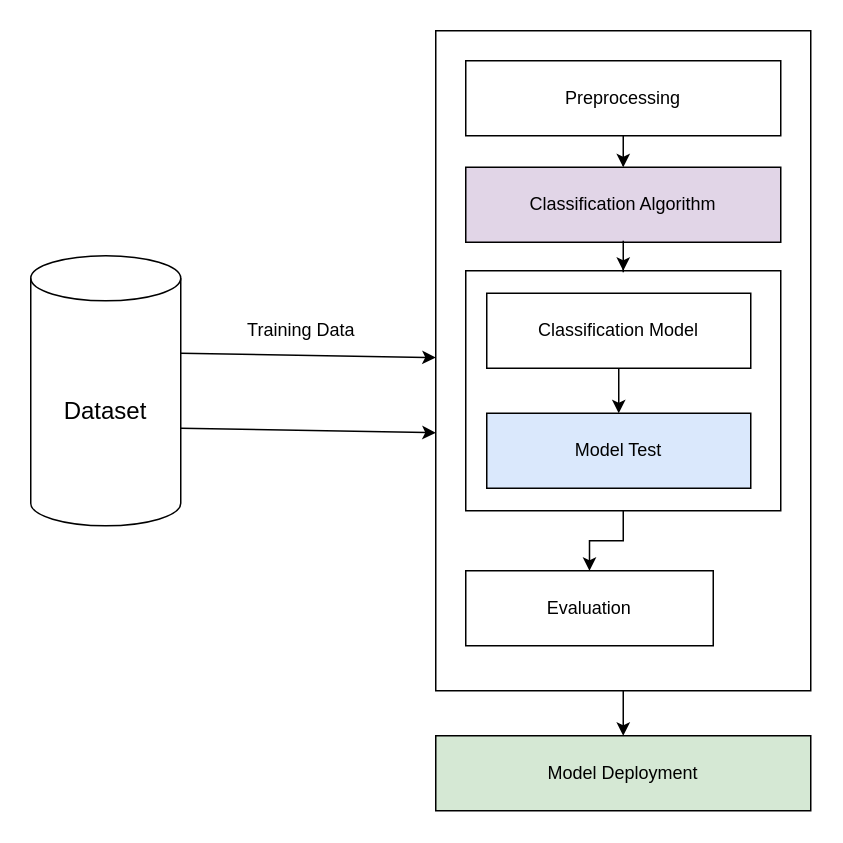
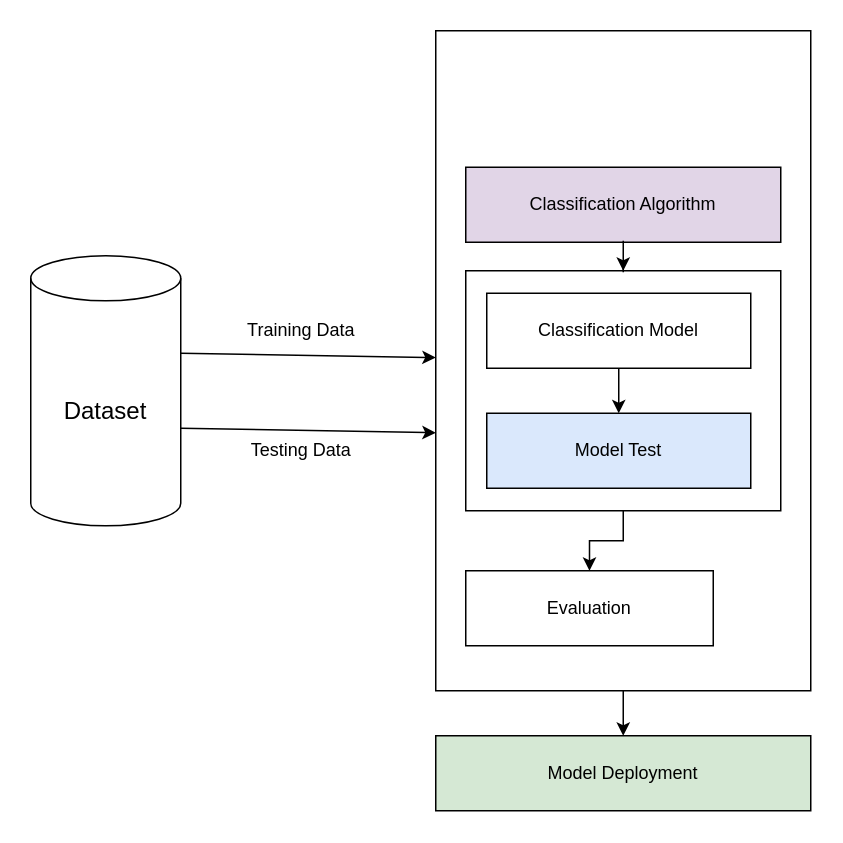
node "Preprocessing": removed
edge "Preprocessing" -> "Classification Algorithm": removed
node "Testing Data": added
